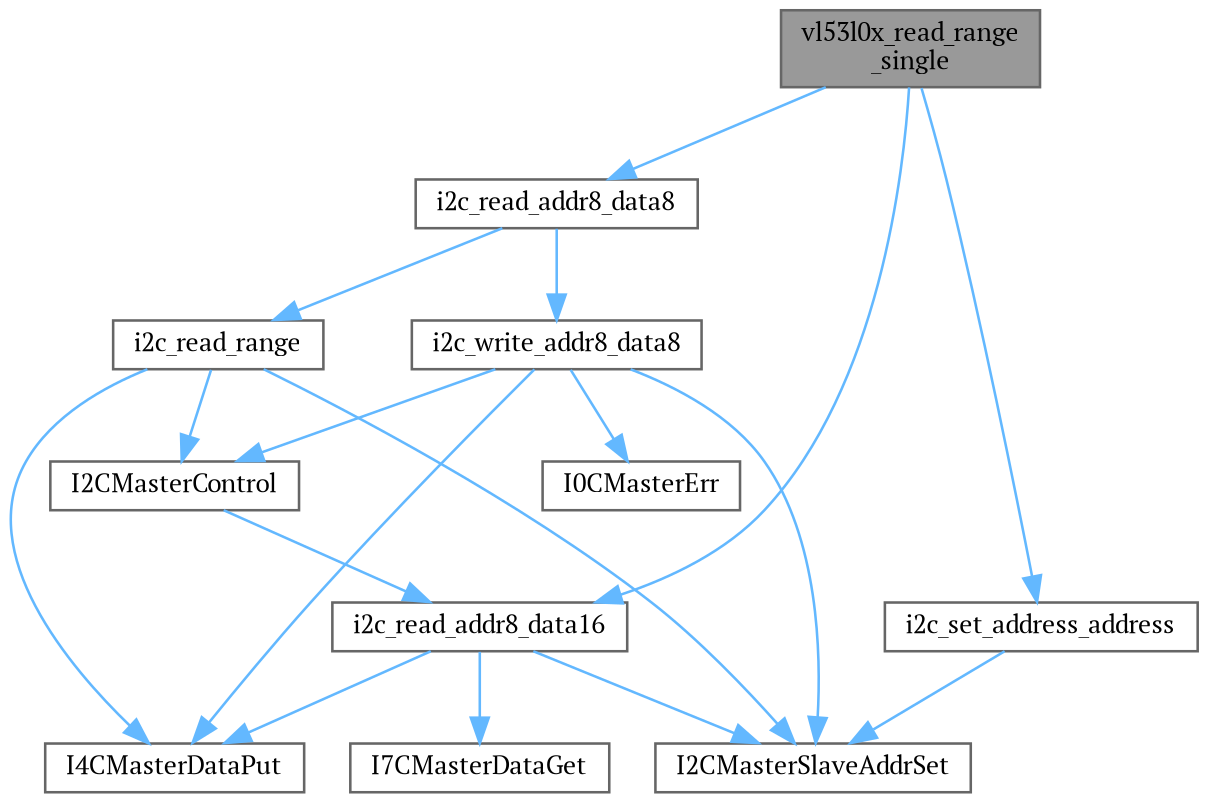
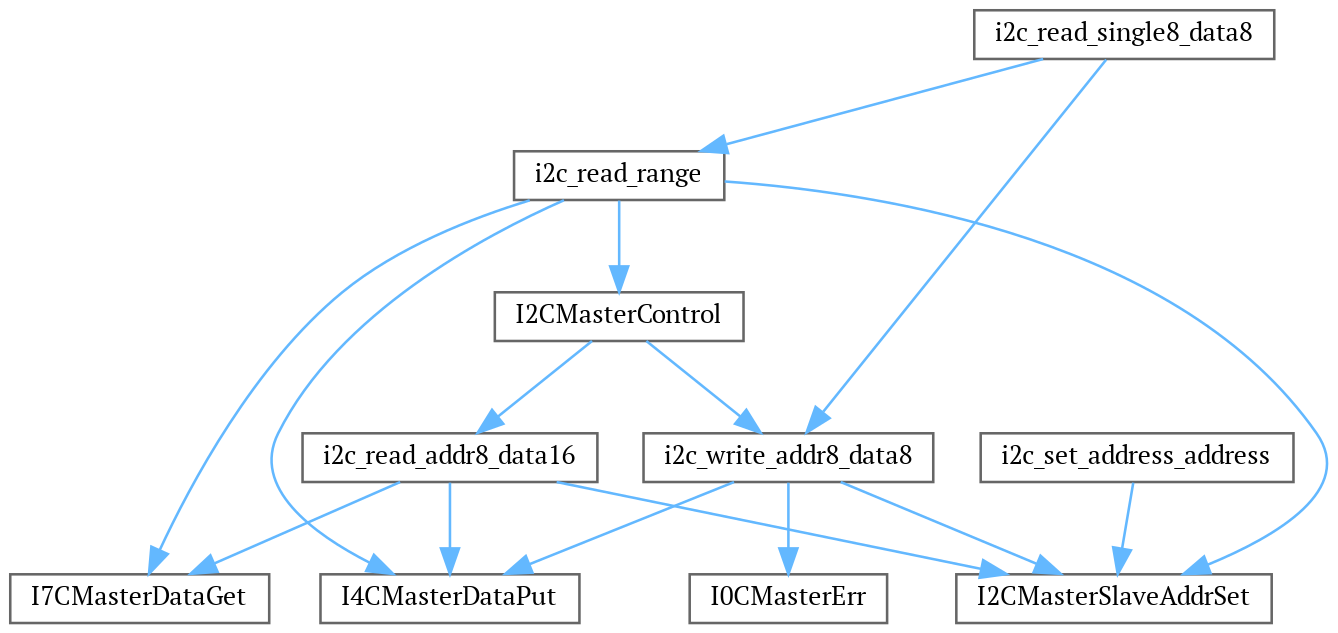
node "vl53l0x_read_range _single": removed
node "i2c_read_addr8_data8": label "i2c_read_addr8_data8" -> "i2c_read_single8_data8"
edge "i2c_read_range" -> "I7CMasterDataGet": added
edge "i2c_write_addr8_data8" -> "I2CMasterControl": reversed
